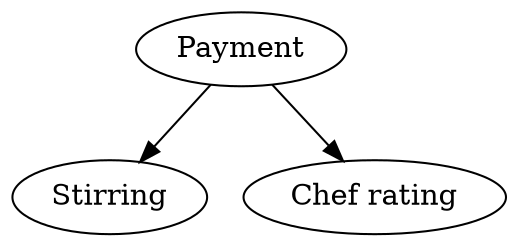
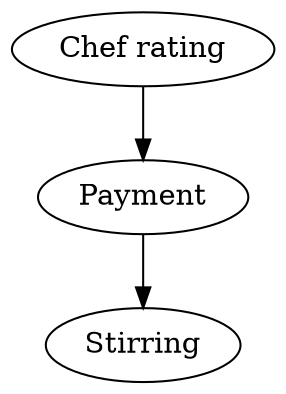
edge "Payment" -> "Chef rating": reversed
